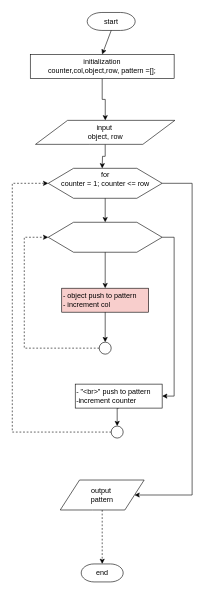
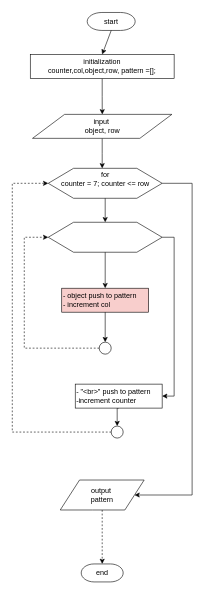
node "input object, row": moved (105, 132) -> (102, 126)
node "for counter = 1; counter <= row": label "for counter = 1; counter <= row" -> "for counter = 7; counter <= row"
